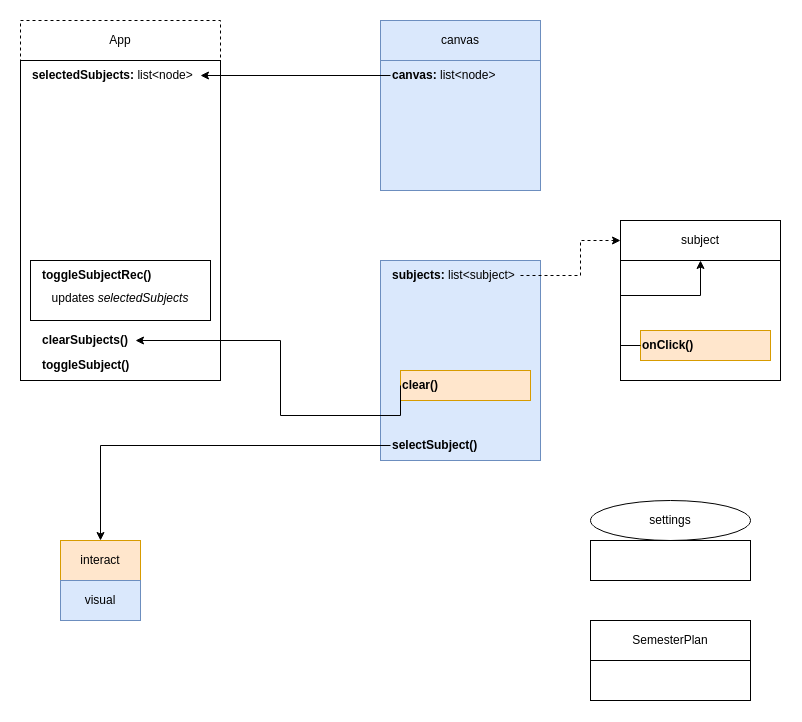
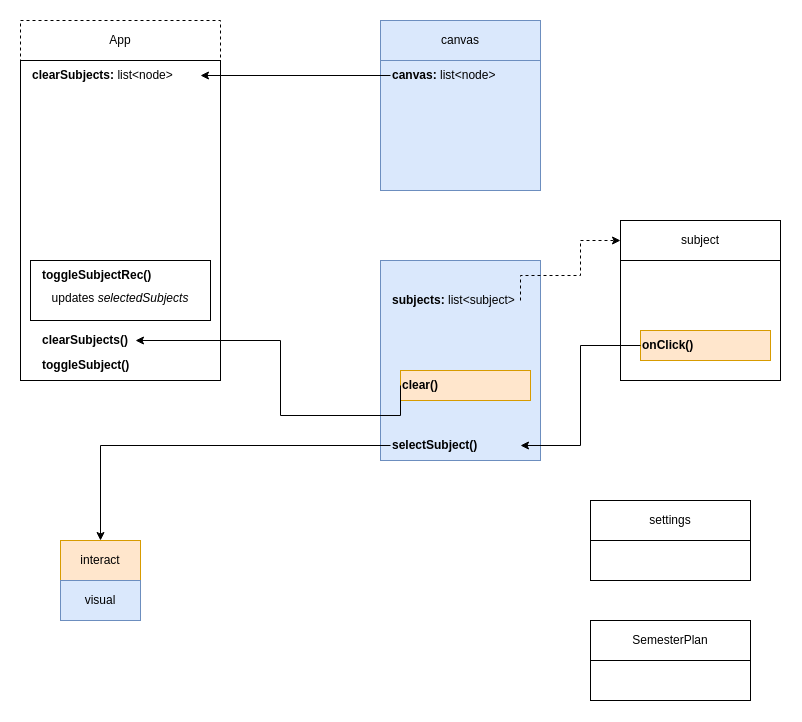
node "selectedSubjects: list<node>": label "selectedSubjects: list<node>" -> "clearSubjects: list<node>"
node "subjects: list<subject>": moved (456, 276) -> (456, 301)
edge "onClick()" -> "subject": now "onClick()" -> "selectSubject()"
node "settings": shape ellipse -> rectangle
